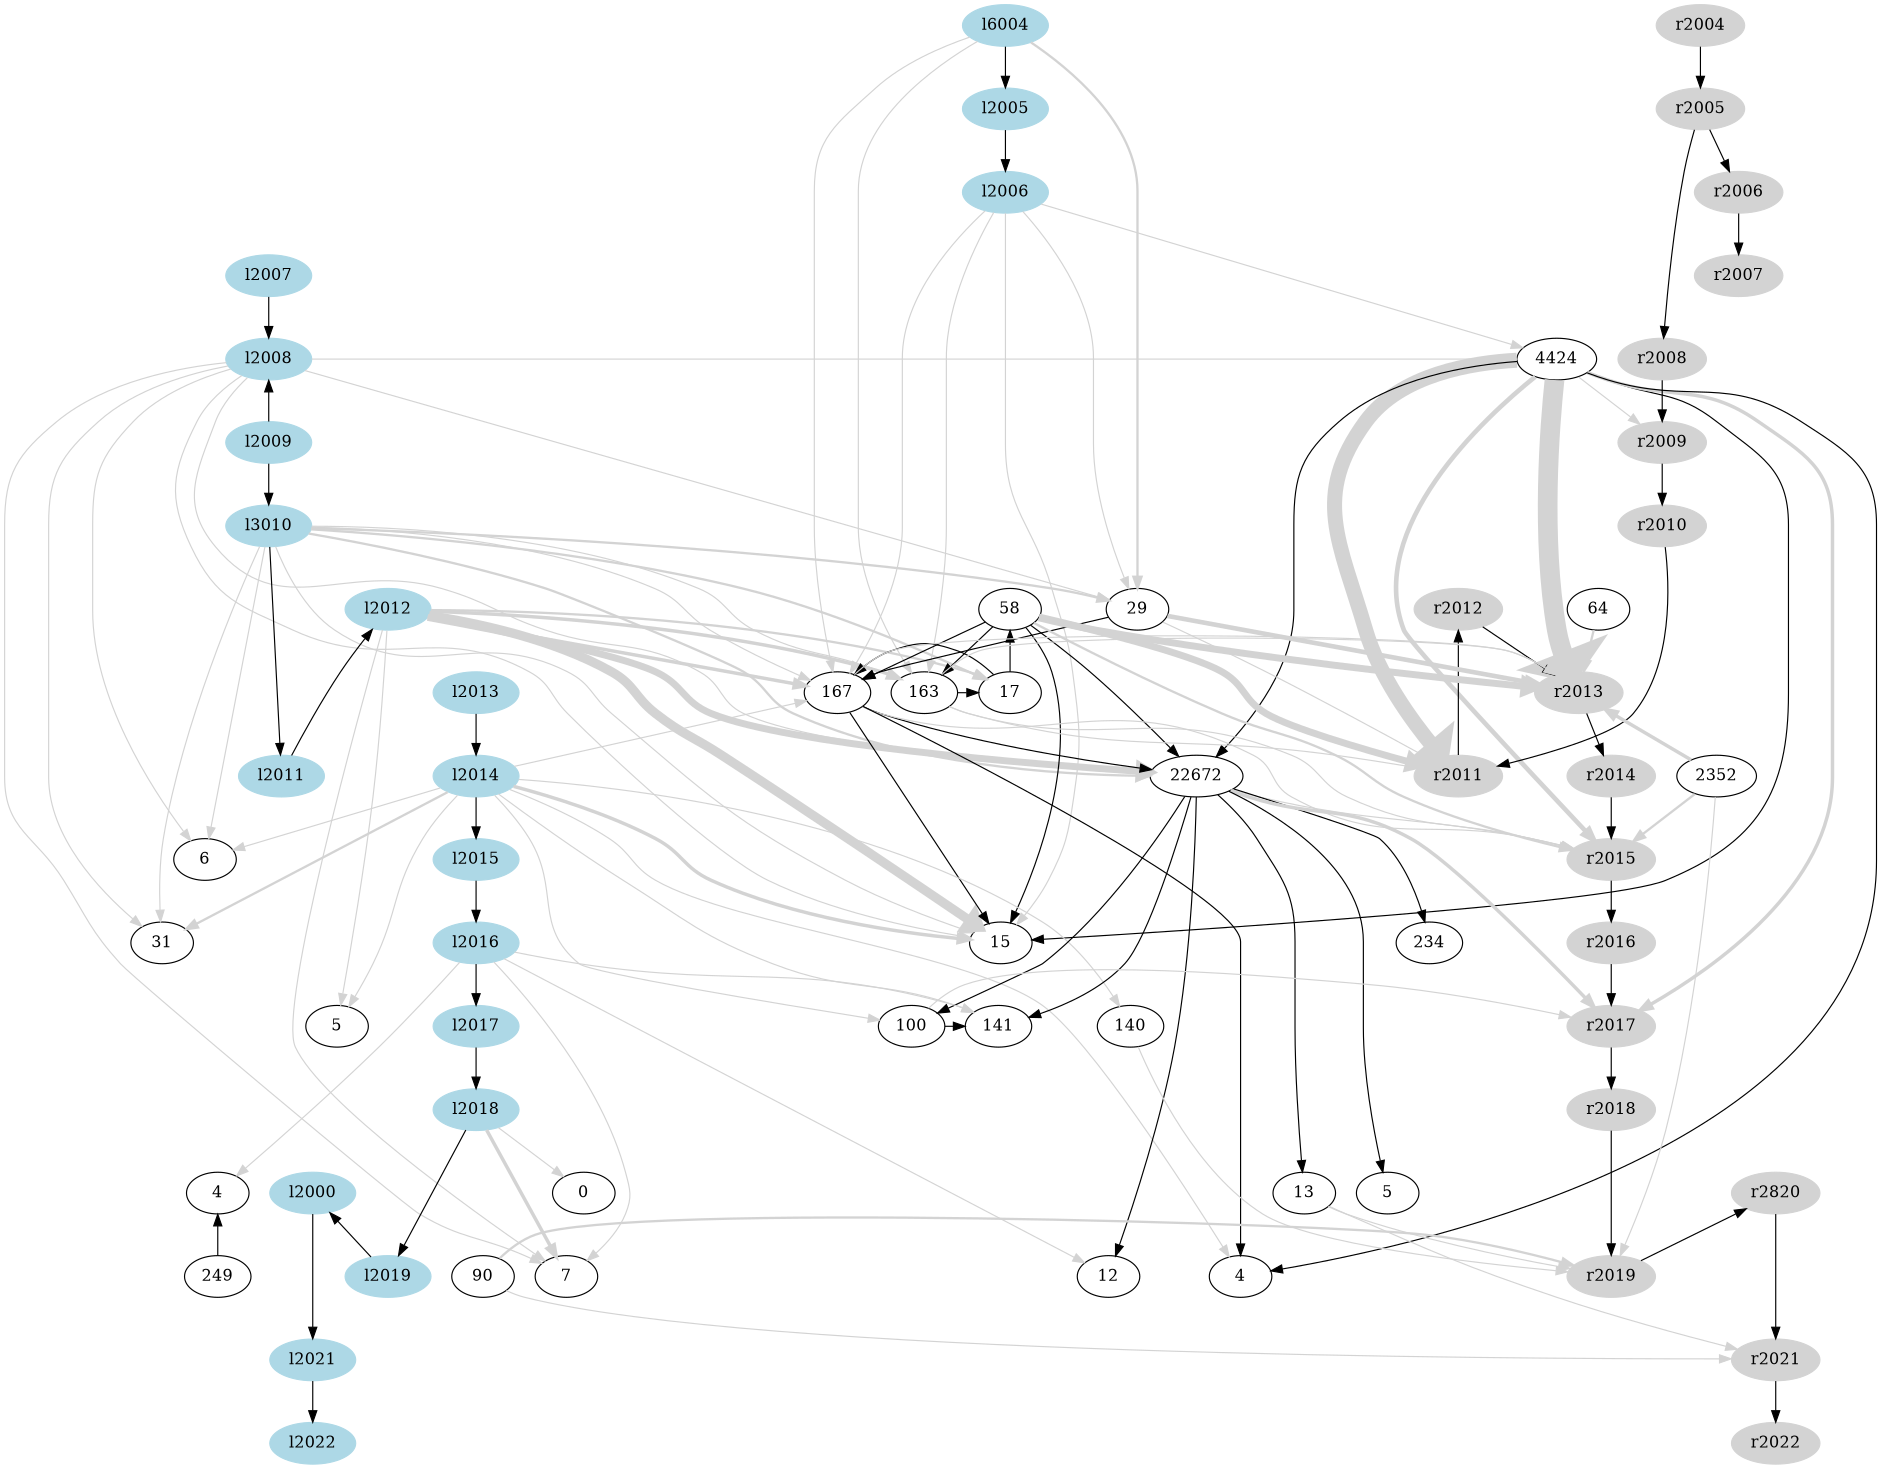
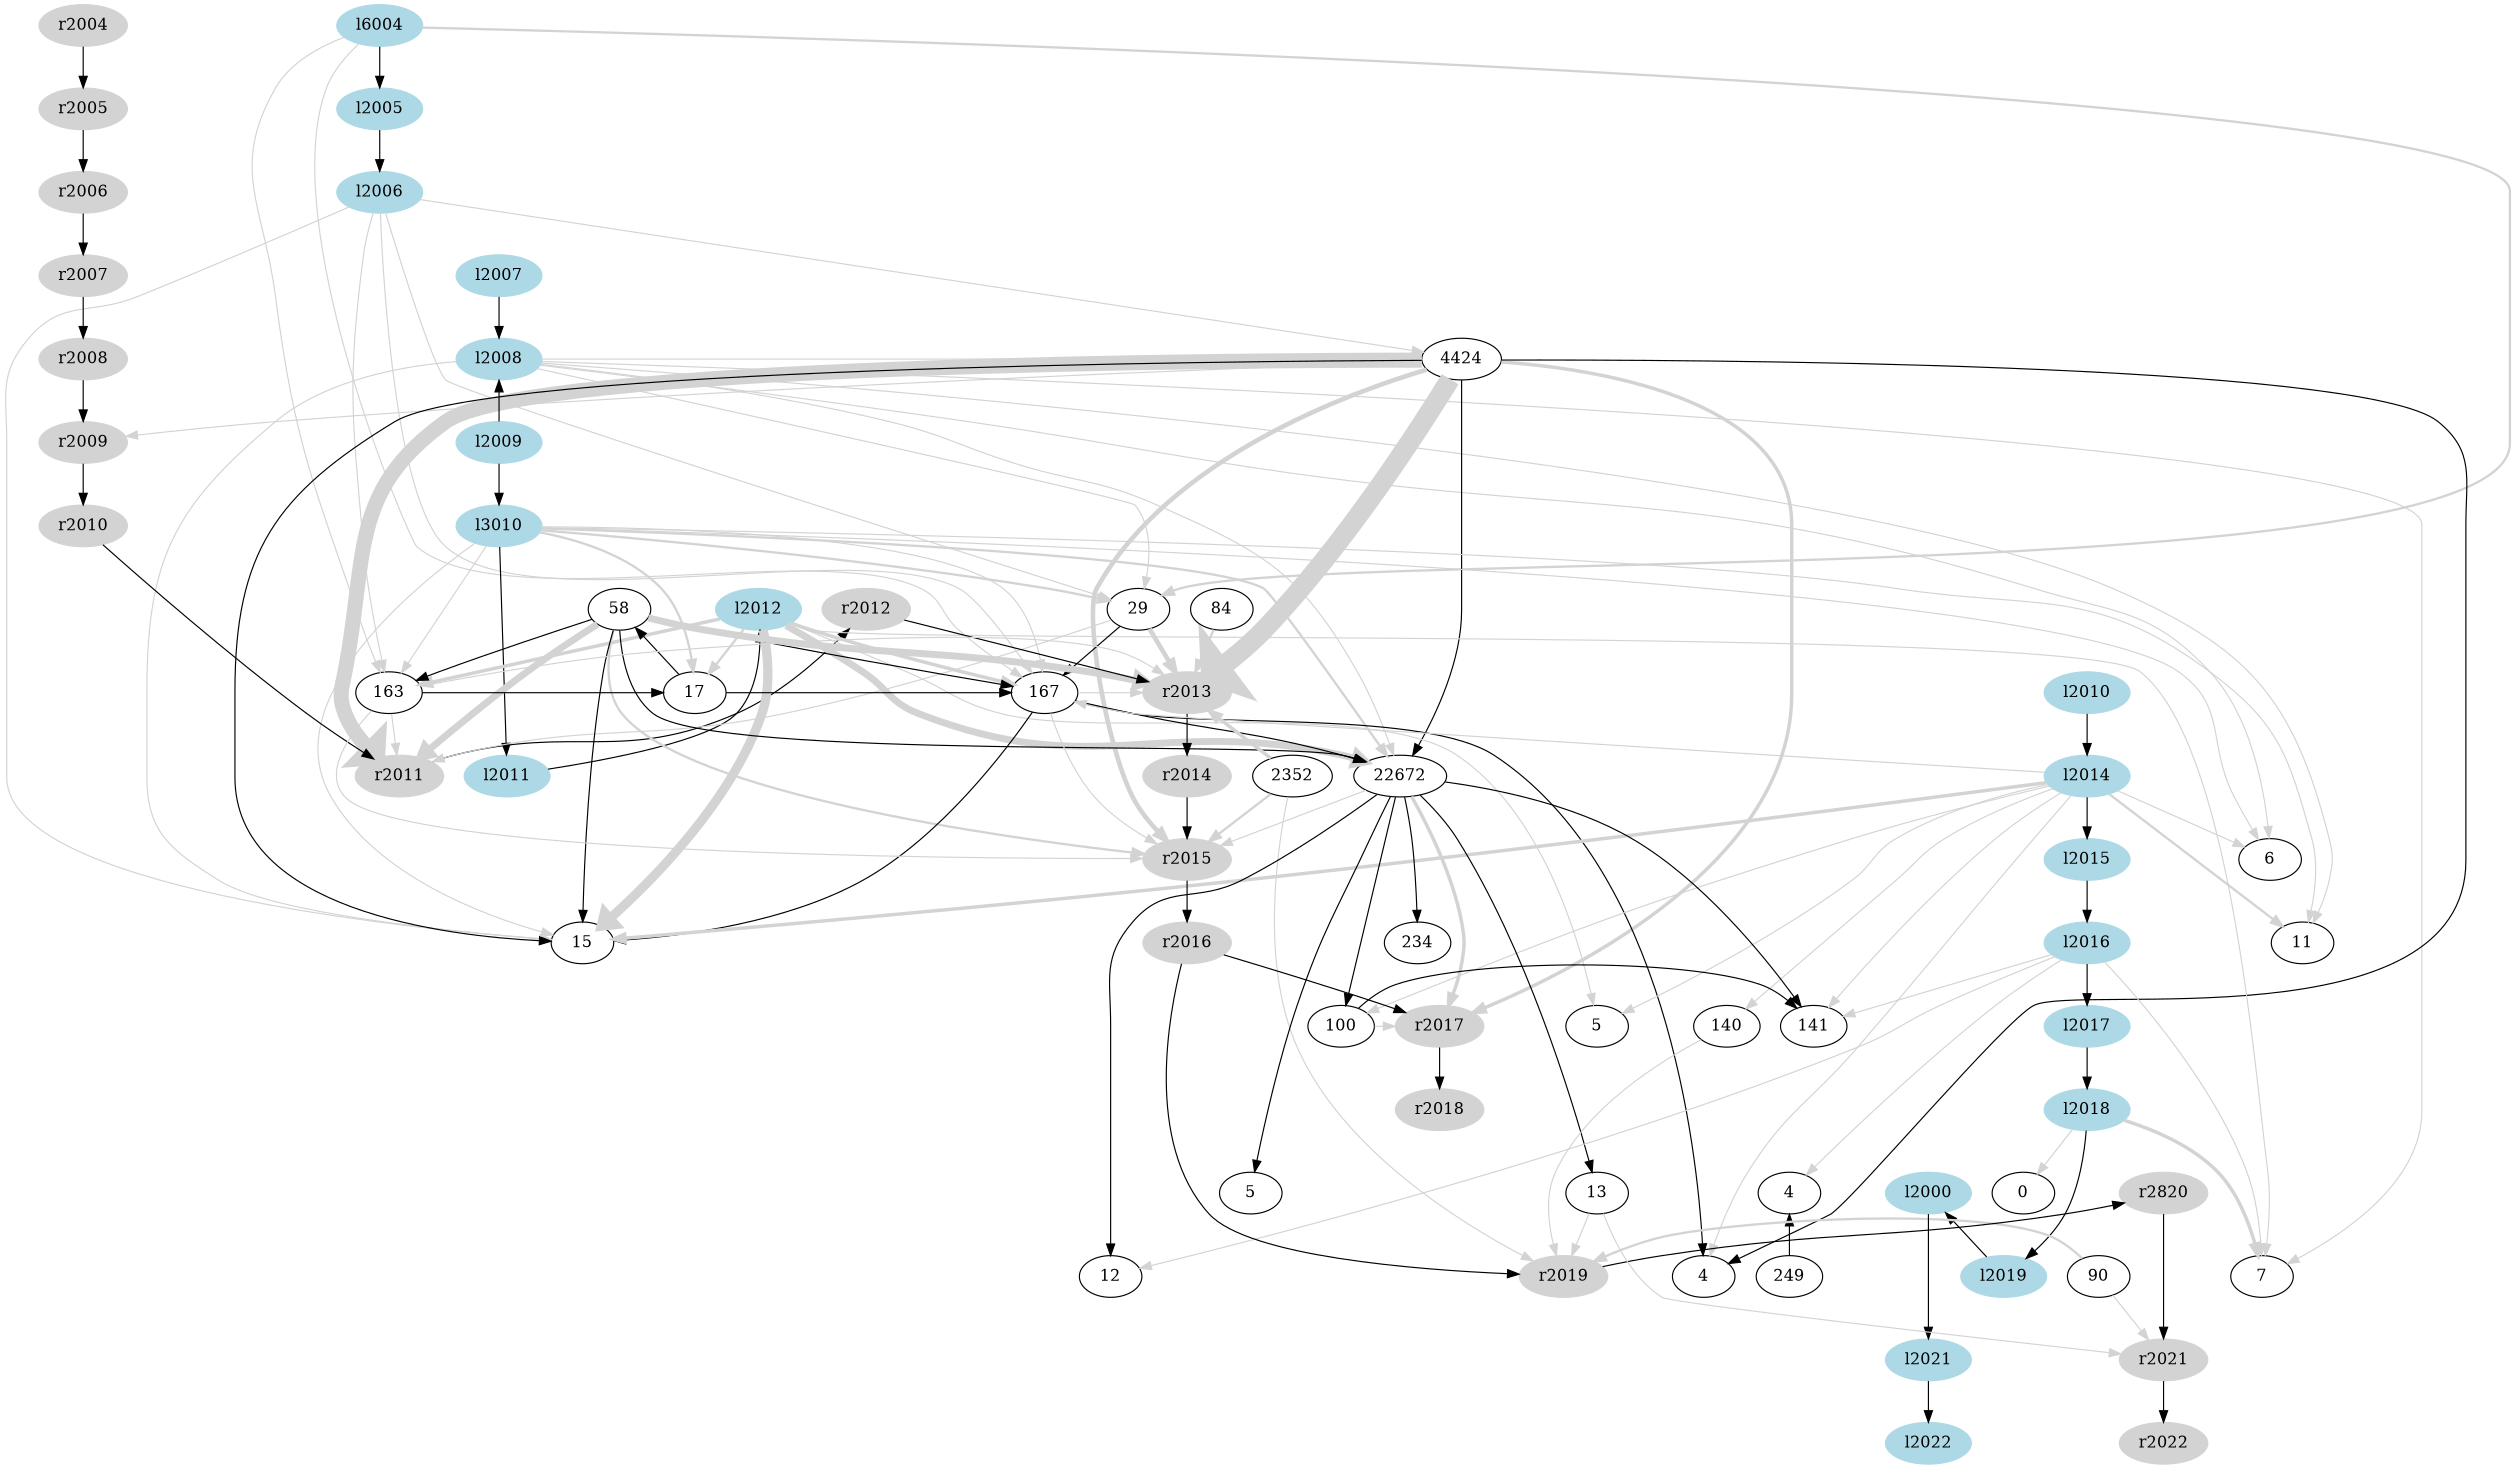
edge "r2005" -> "r2008": now "r2007" -> "r2008"
node "64": label "64" -> "84"
node "l2013": label "l2013" -> "l2010"
node "31": label "31" -> "11"
edge "r2018" -> "r2019": now "r2016" -> "r2019"
